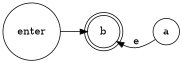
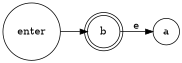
edge "a" -> "b": reversed
